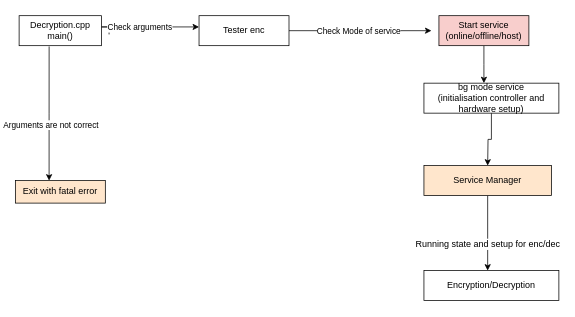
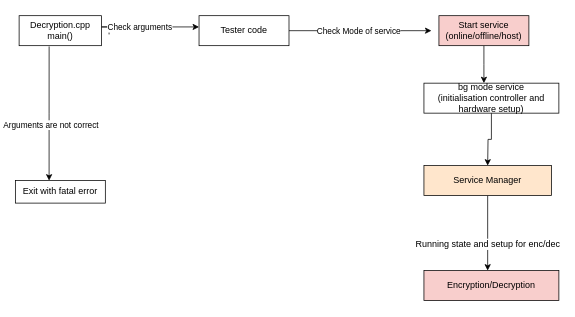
node "Tester enc": label "Tester enc" -> "Tester code"
node "Exit with fatal error": fillcolor #ffe6cc -> #ffffff
node "Encryption/Decryption": fillcolor #ffffff -> #f8cecc
